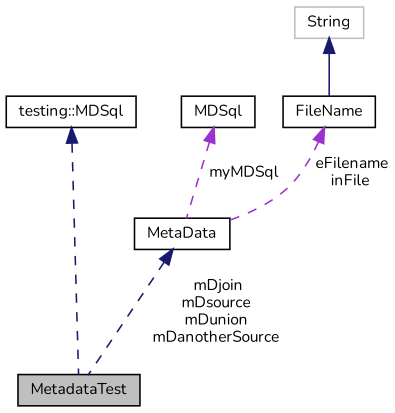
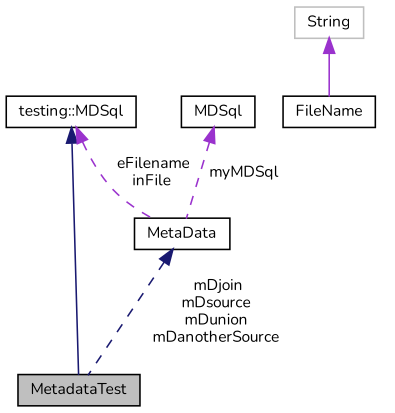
edge "FileName" -> "String": color midnightblue -> darkorchid3
edge "MetaData" -> "FileName": now "MetaData" -> "testing::MDSql"
edge "MetadataTest" -> "testing::MDSql": style dashed -> solid
